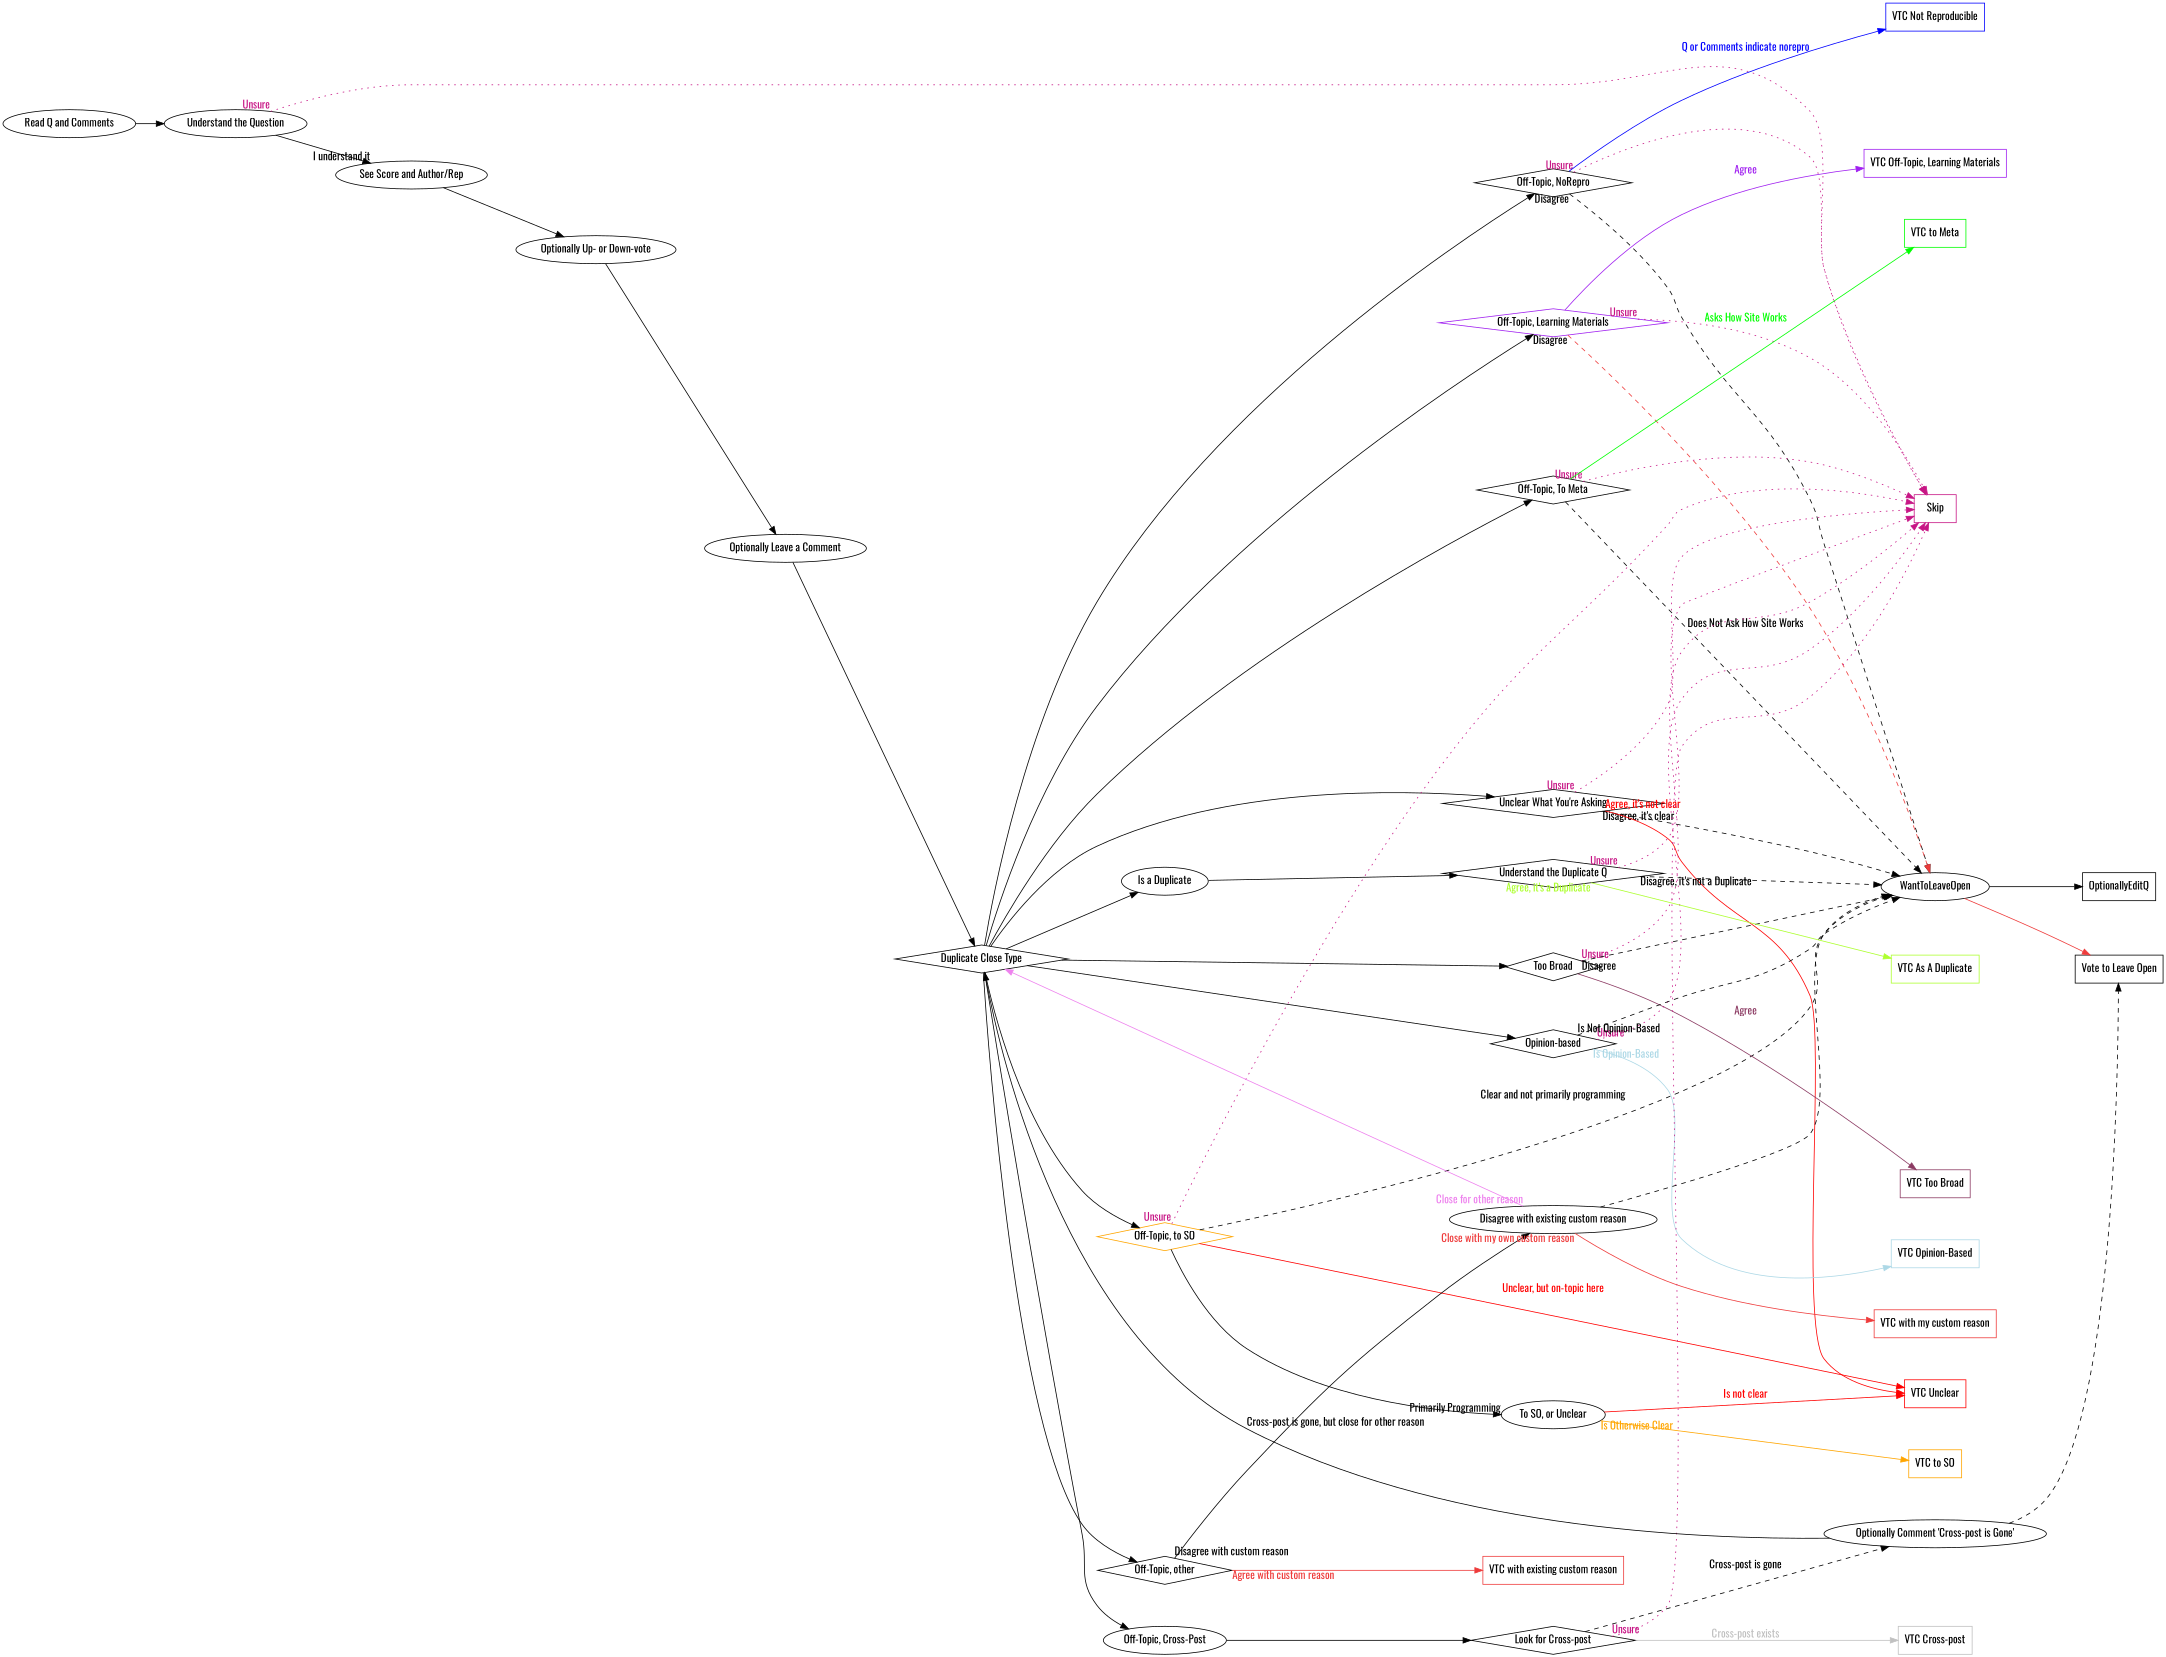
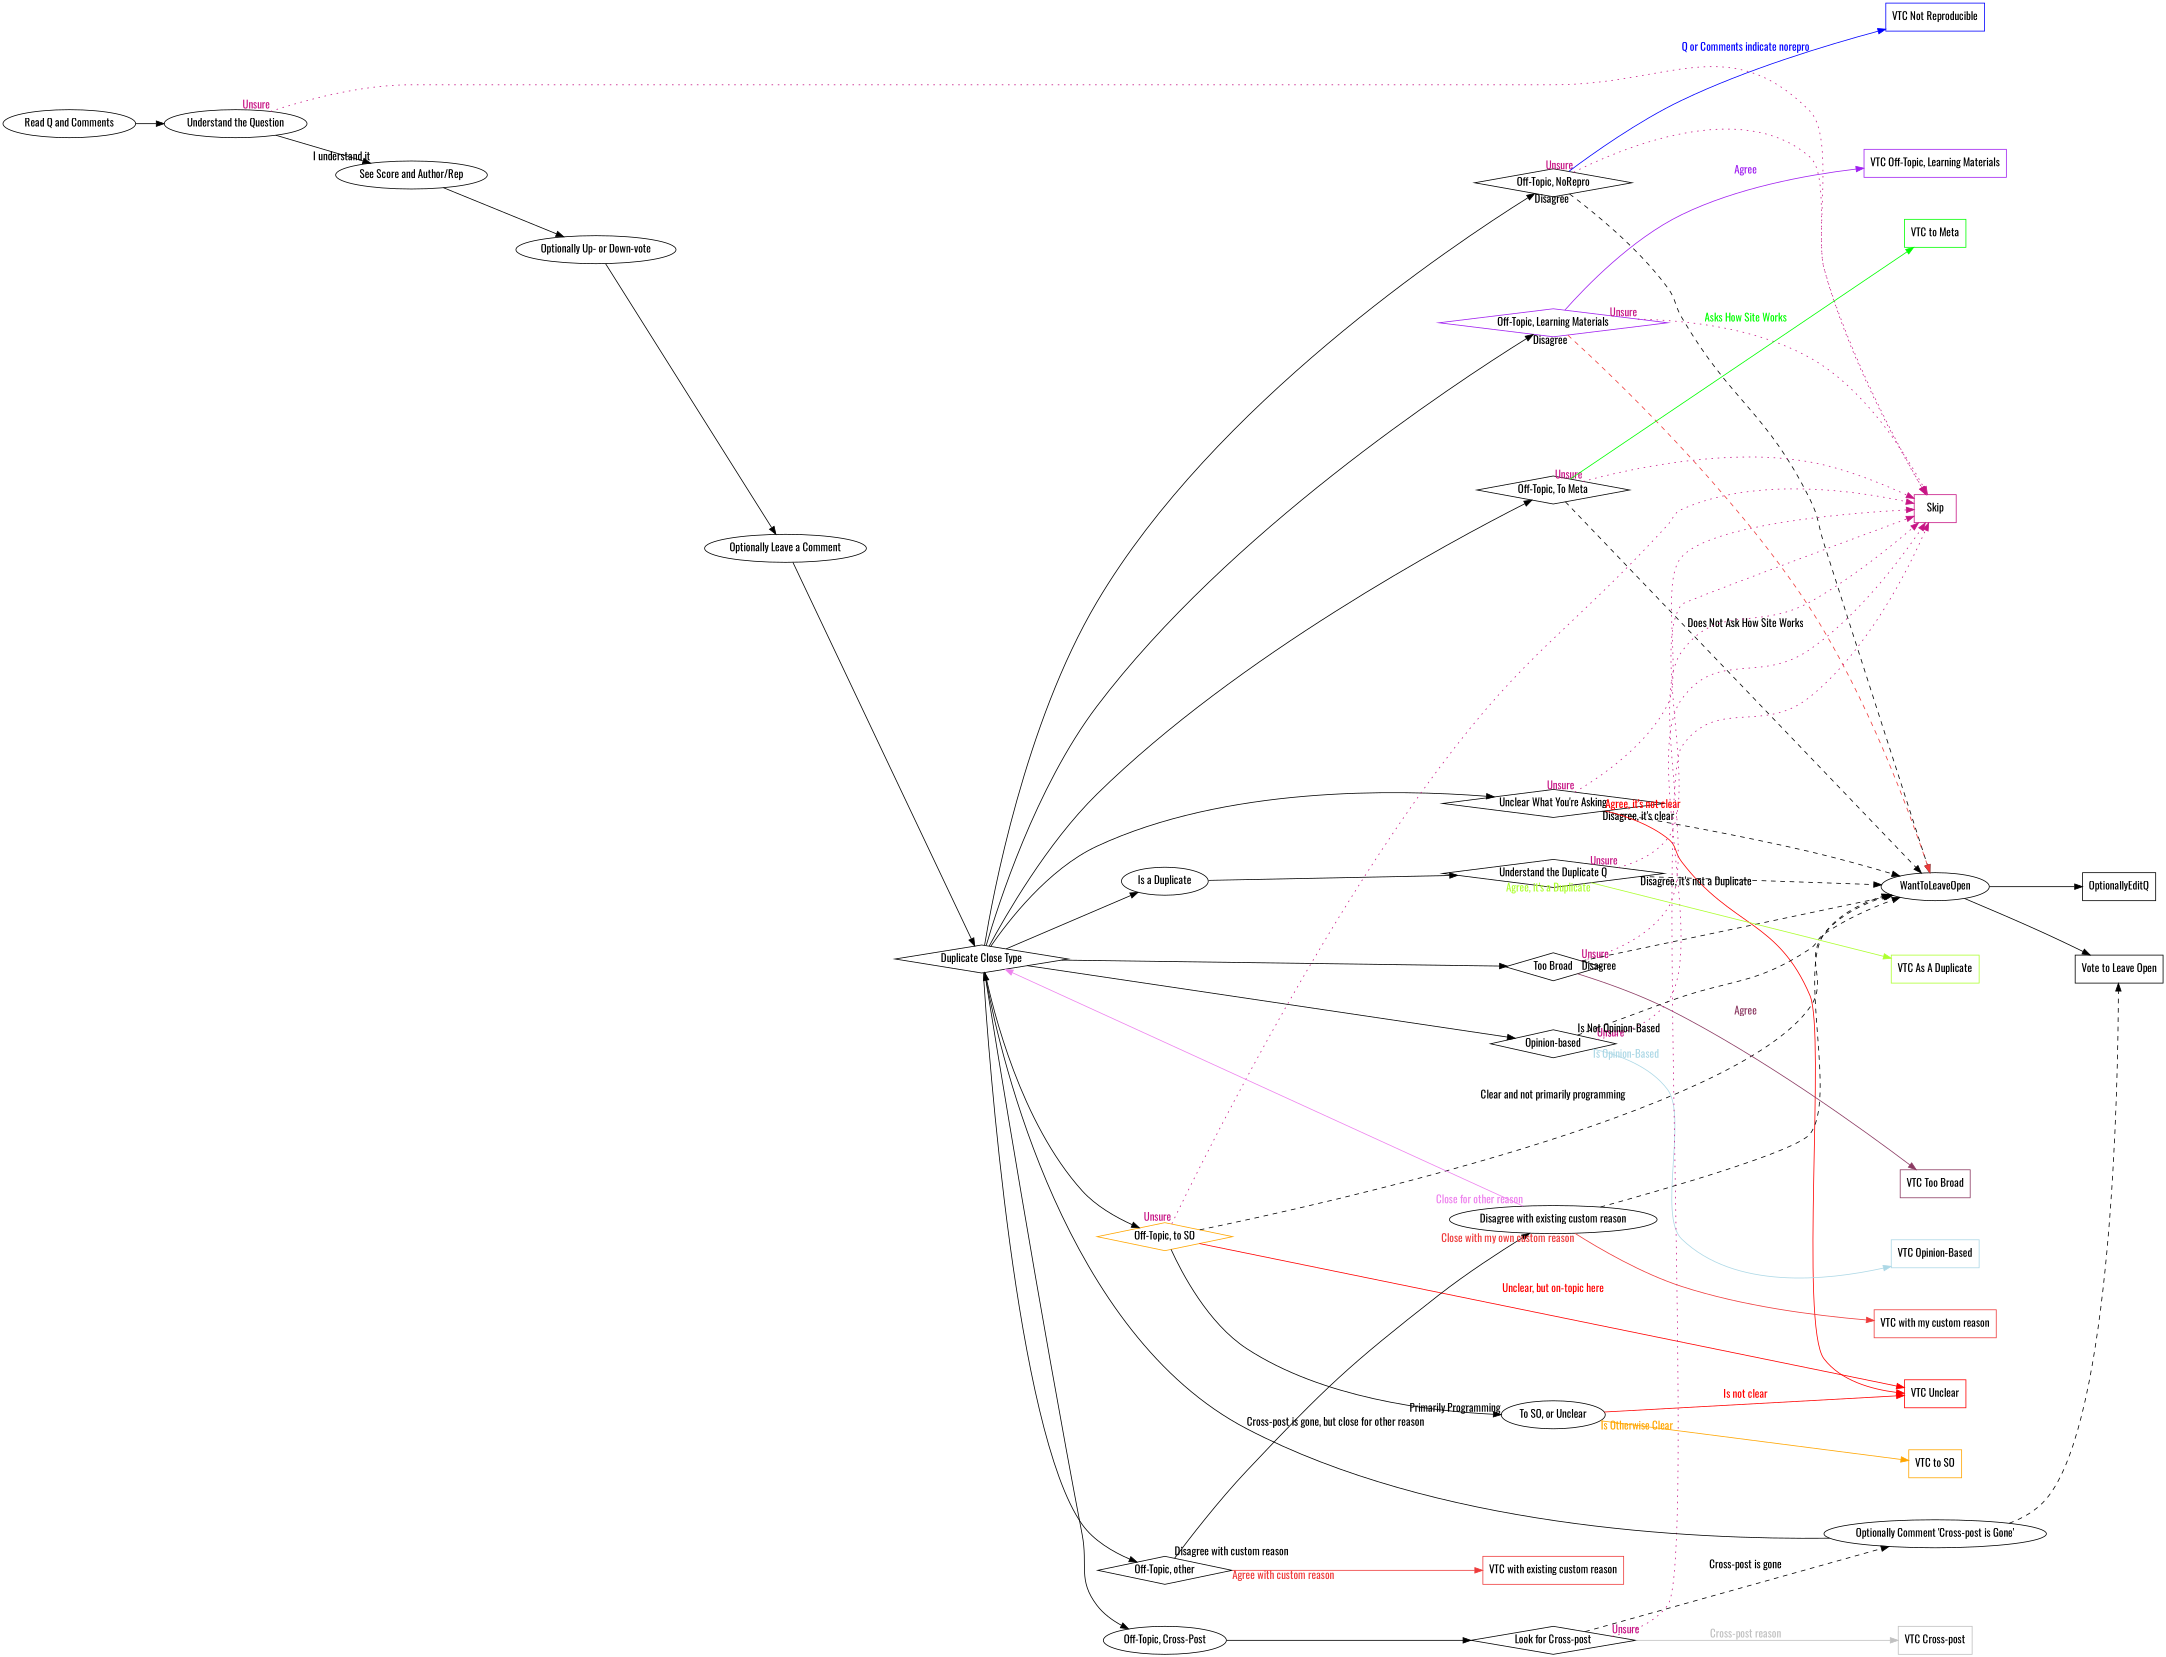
edge "WantToLeaveOpen" -> "Vote to Leave Open": color brown2 -> black
edge "Look for Cross-post" -> "VTC Cross-post": label "Cross-post exists" -> "Cross-post reason"
